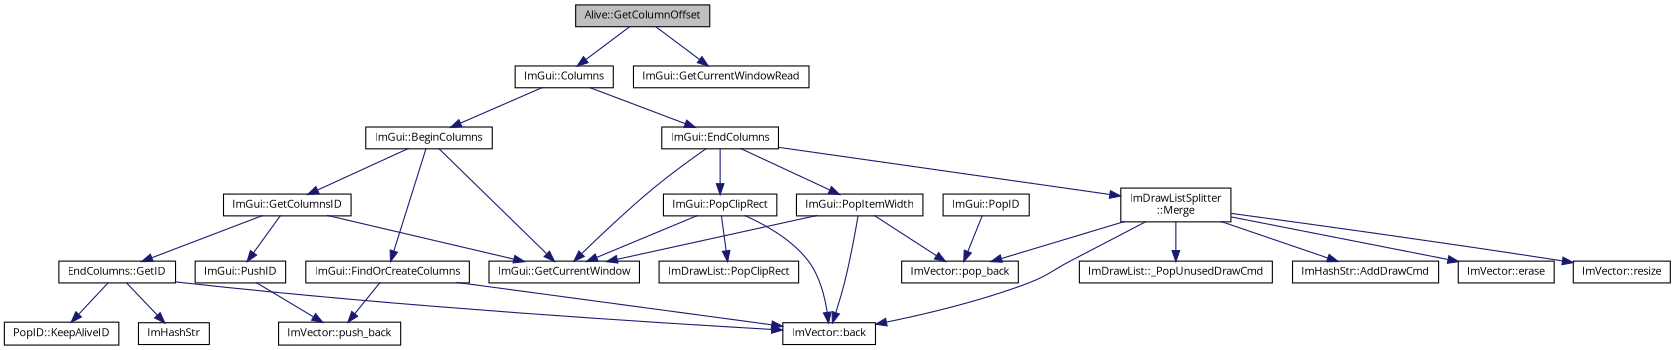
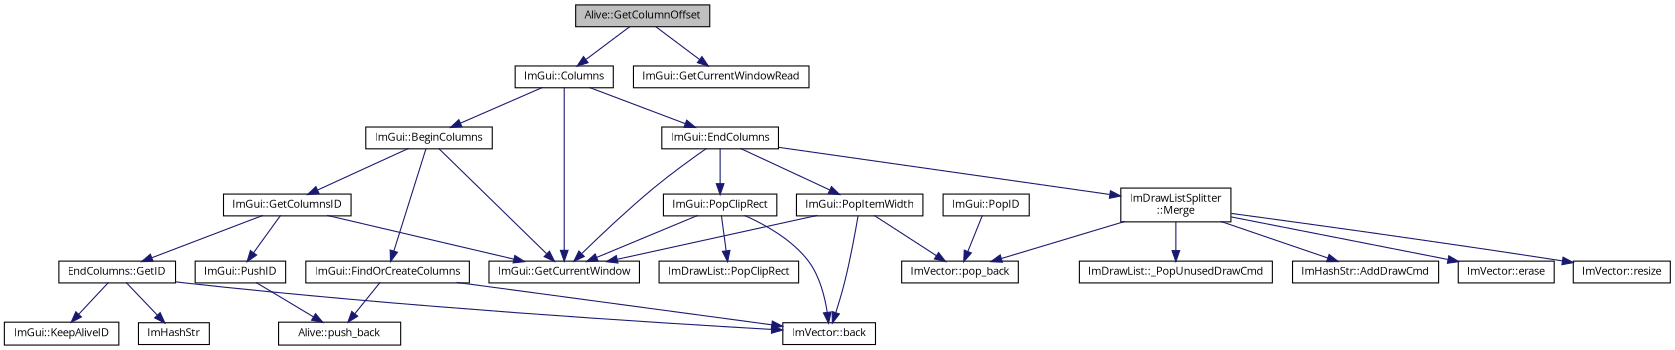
edge "ImGui::Columns" -> "ImGui::GetCurrentWindow": added
edge "ImDrawListSplitter ::Merge" -> "ImVector::back": removed
node "PopID::KeepAliveID": label "PopID::KeepAliveID" -> "ImGui::KeepAliveID"
node "ImVector::push_back": label "ImVector::push_back" -> "Alive::push_back"
